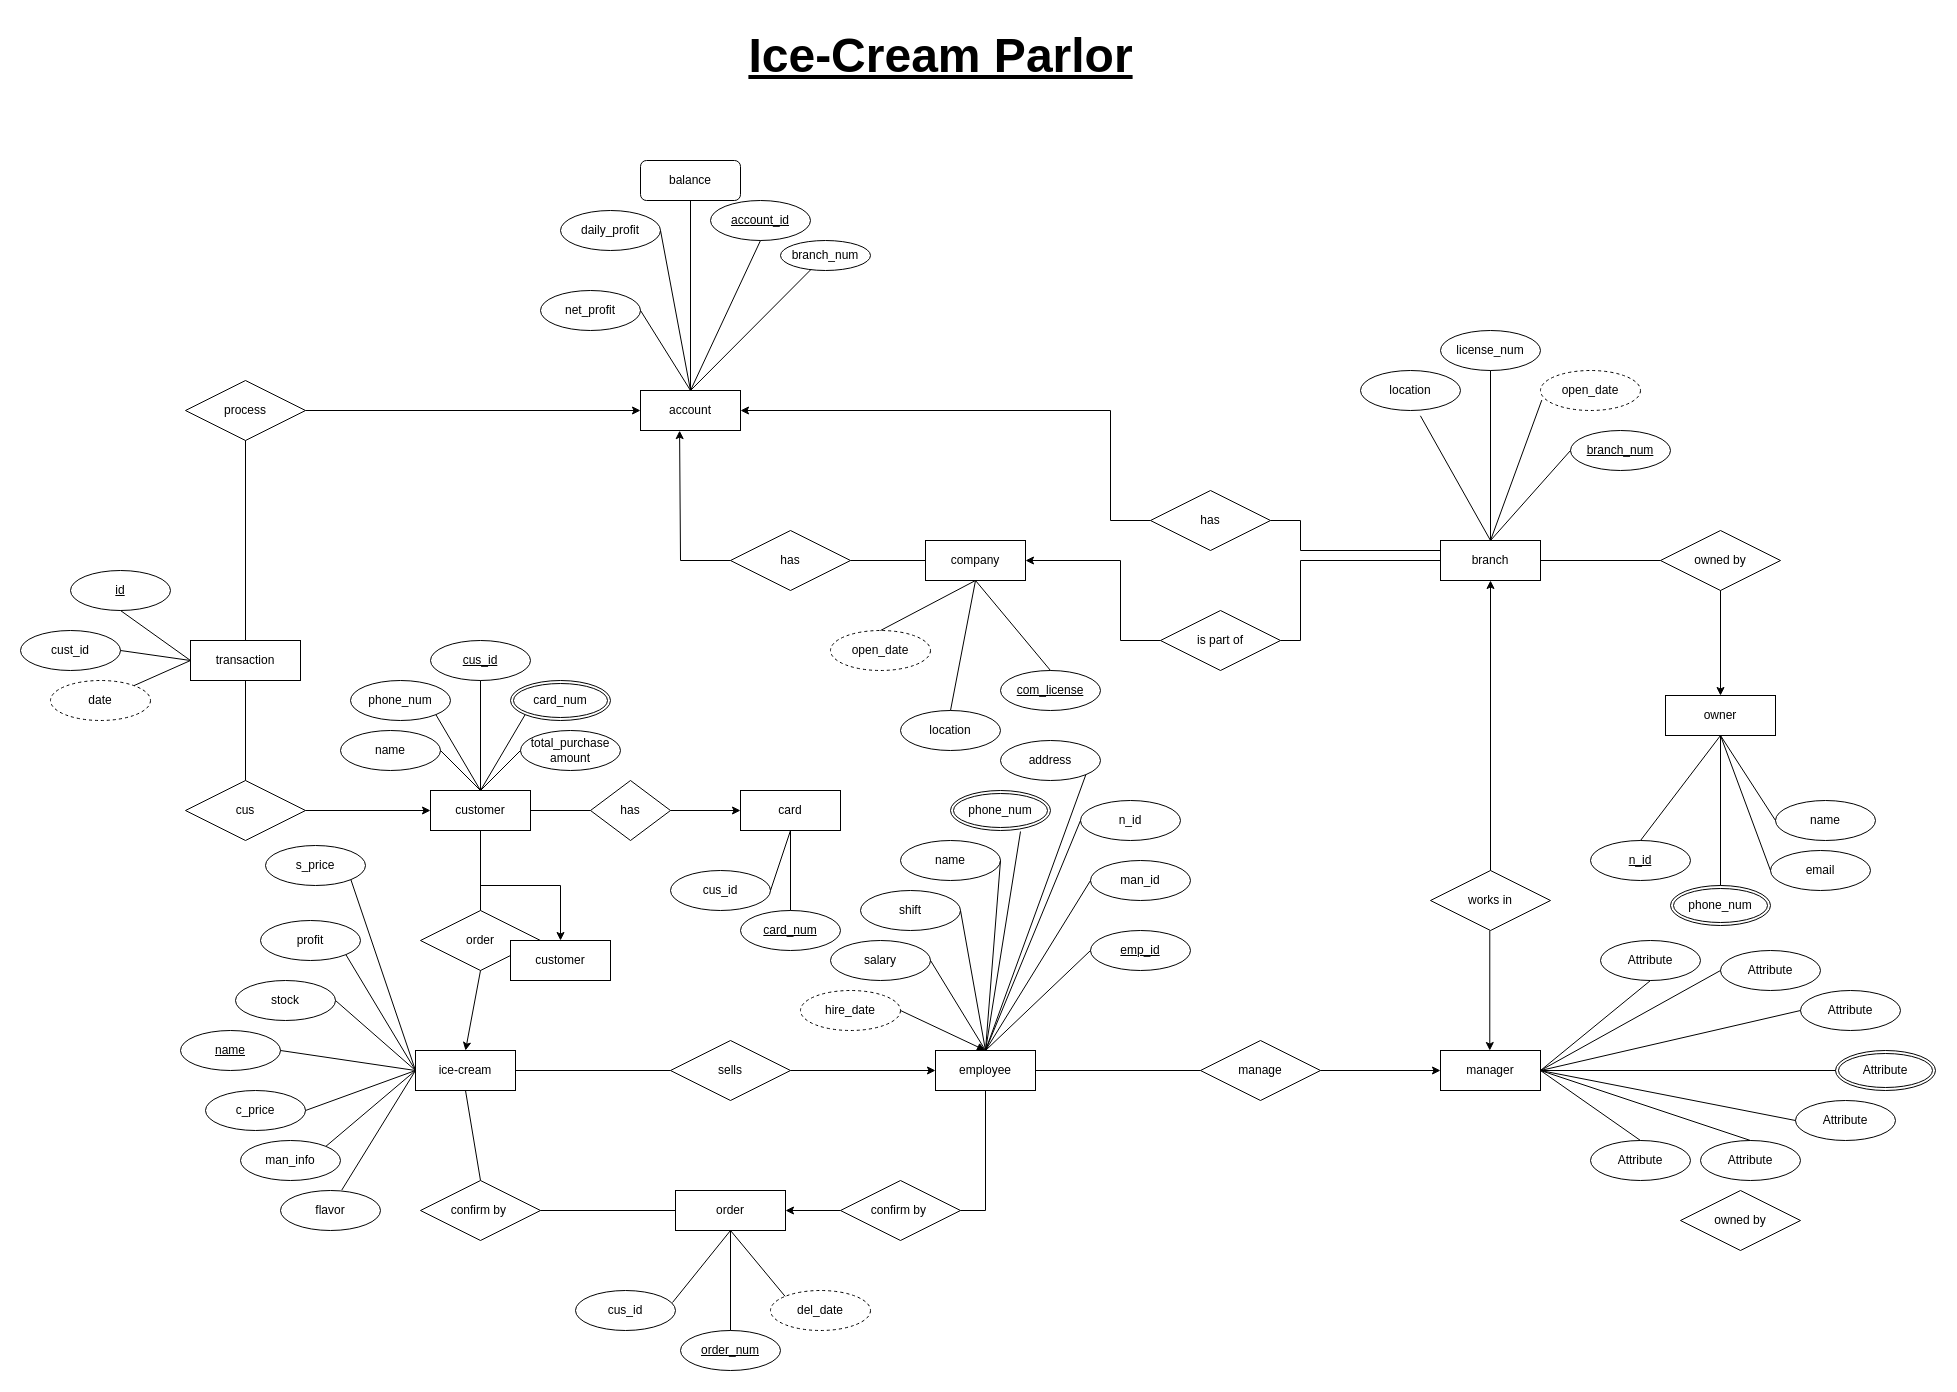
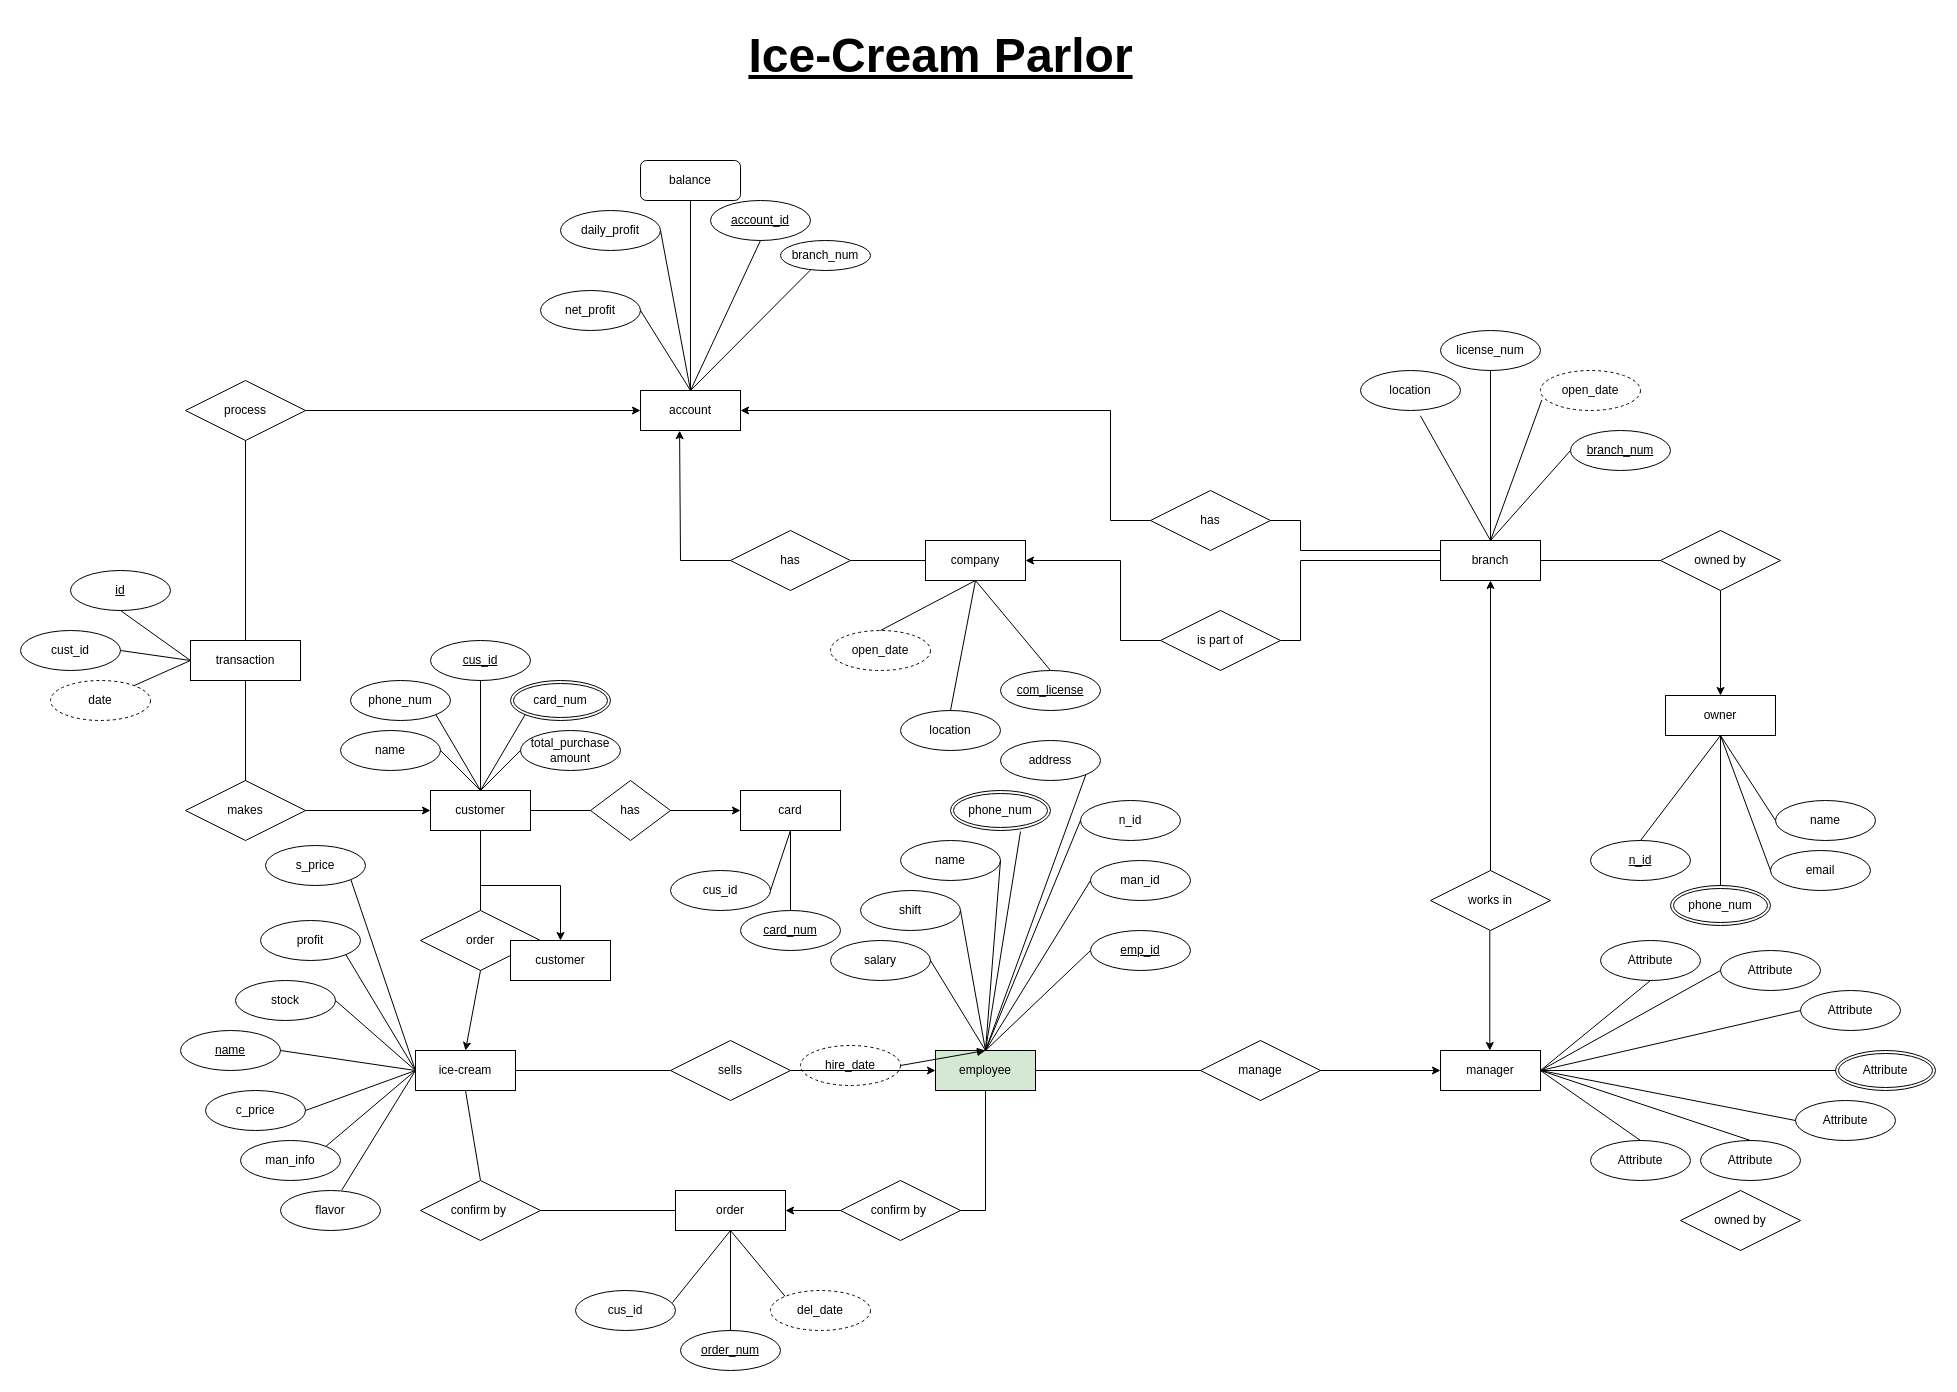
node "cus": label "cus" -> "makes"
node "hire_date": moved (851, 1011) -> (851, 1066)
node "employee": fillcolor #ffffff -> #d5e8d4
